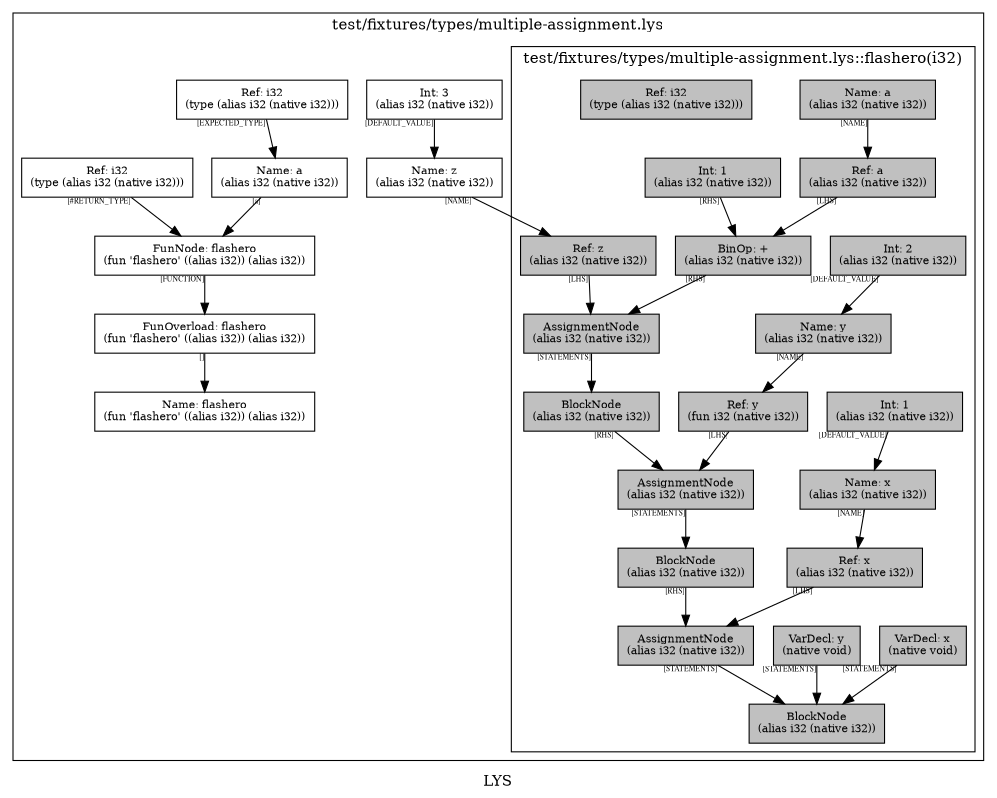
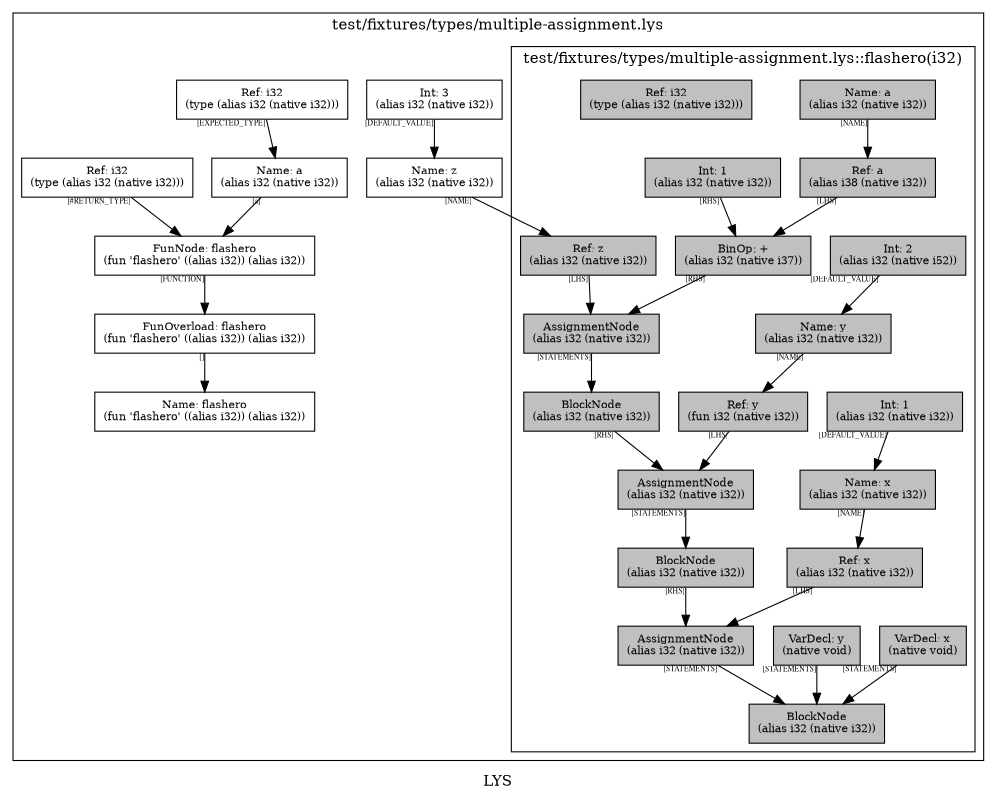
node "Ref: a (alias i32 (native i32))": label "Ref: a (alias i32 (native i32))" -> "Ref: a (alias i38 (native i32))"
node "BinOp: + (alias i32 (native i32))": label "BinOp: + (alias i32 (native i32))" -> "BinOp: + (alias i32 (native i37))"
node "Int: 2 (alias i32 (native i32))": label "Int: 2 (alias i32 (native i32))" -> "Int: 2 (alias i32 (native i52))"
